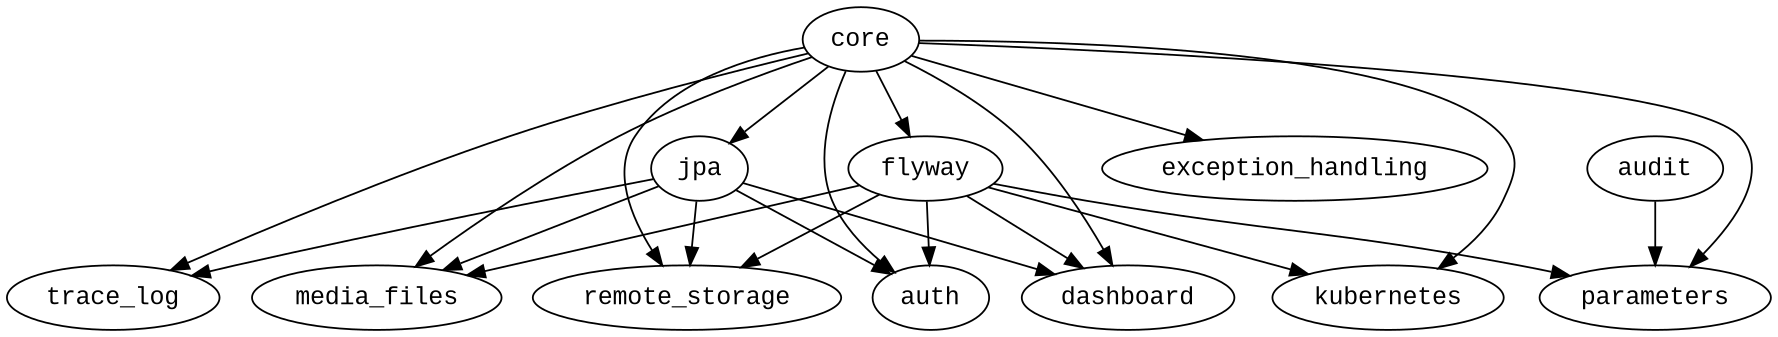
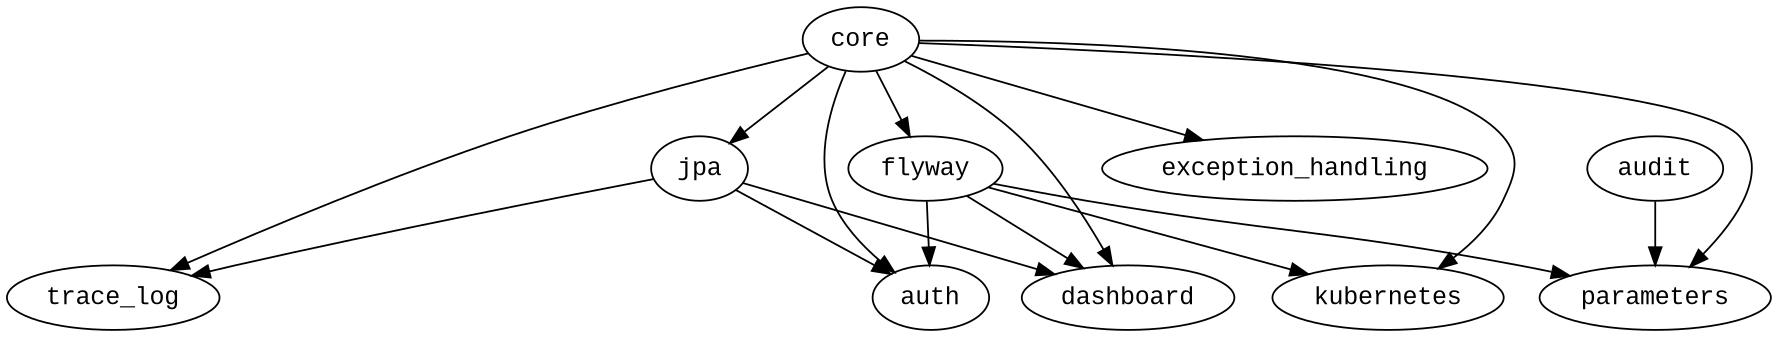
node "media_files": removed
node "remote_storage": removed
